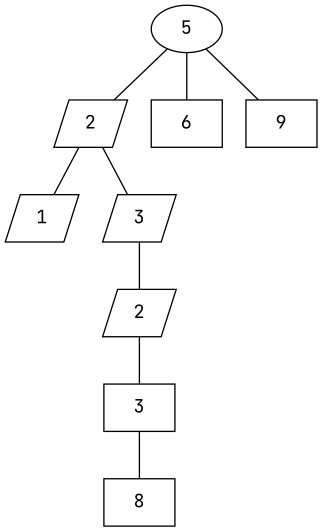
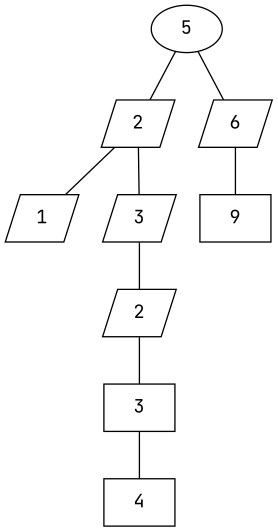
edge "5" -- "9": now "6" -- "9"
node "6": shape box -> parallelogram
node "8": label "8" -> "4"
